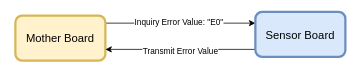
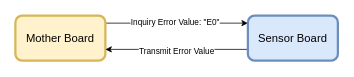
node "Sensor Board": moved (300, 34) -> (293, 38)
